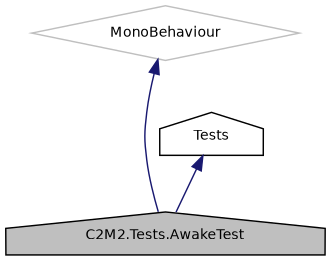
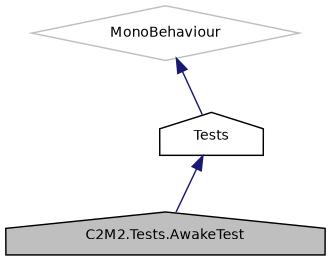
edge "C2M2.Tests.AwakeTest" -> "MonoBehaviour": now "Tests" -> "MonoBehaviour"
